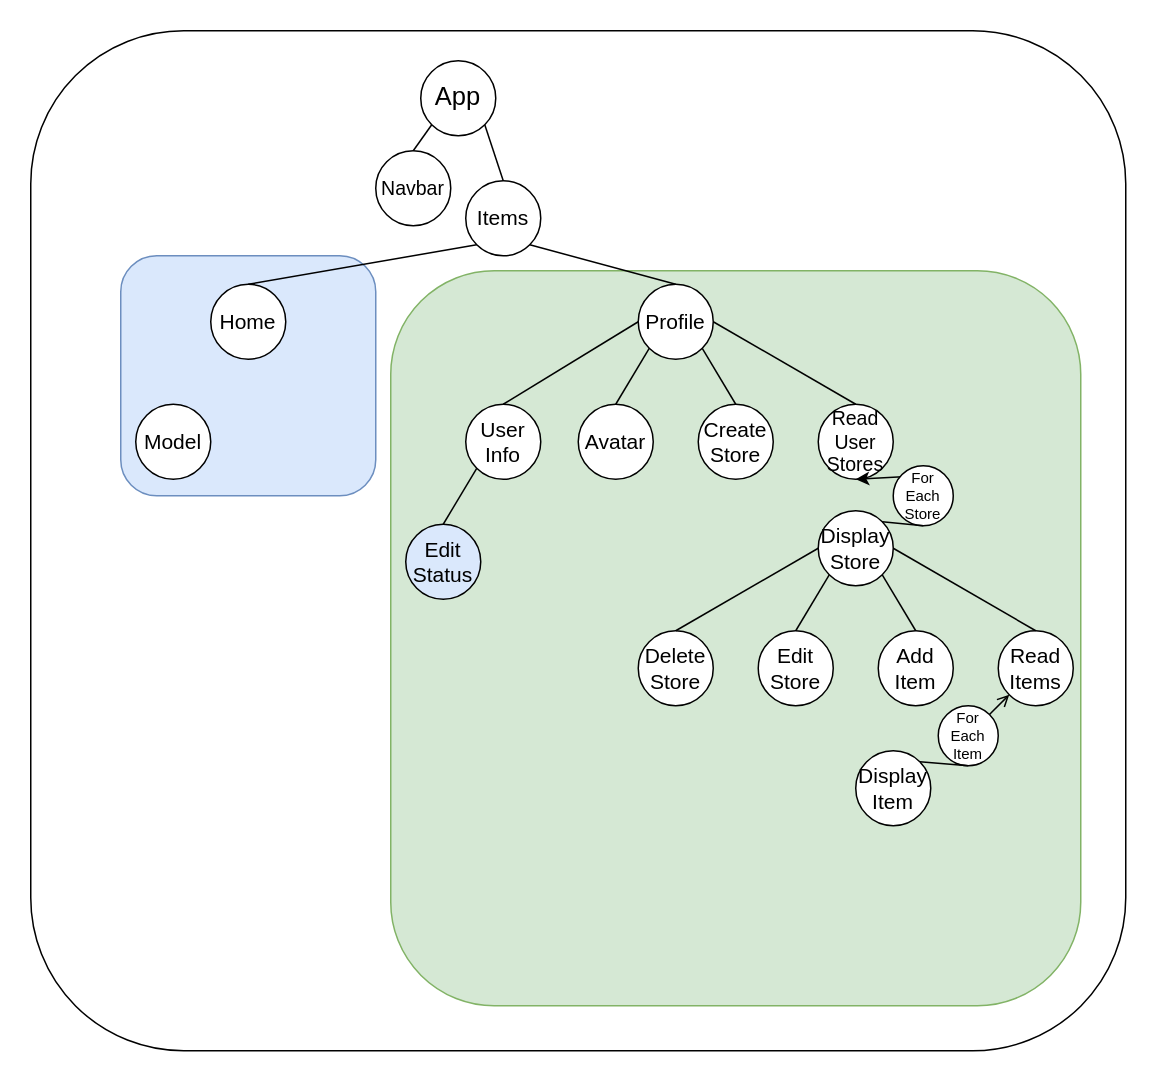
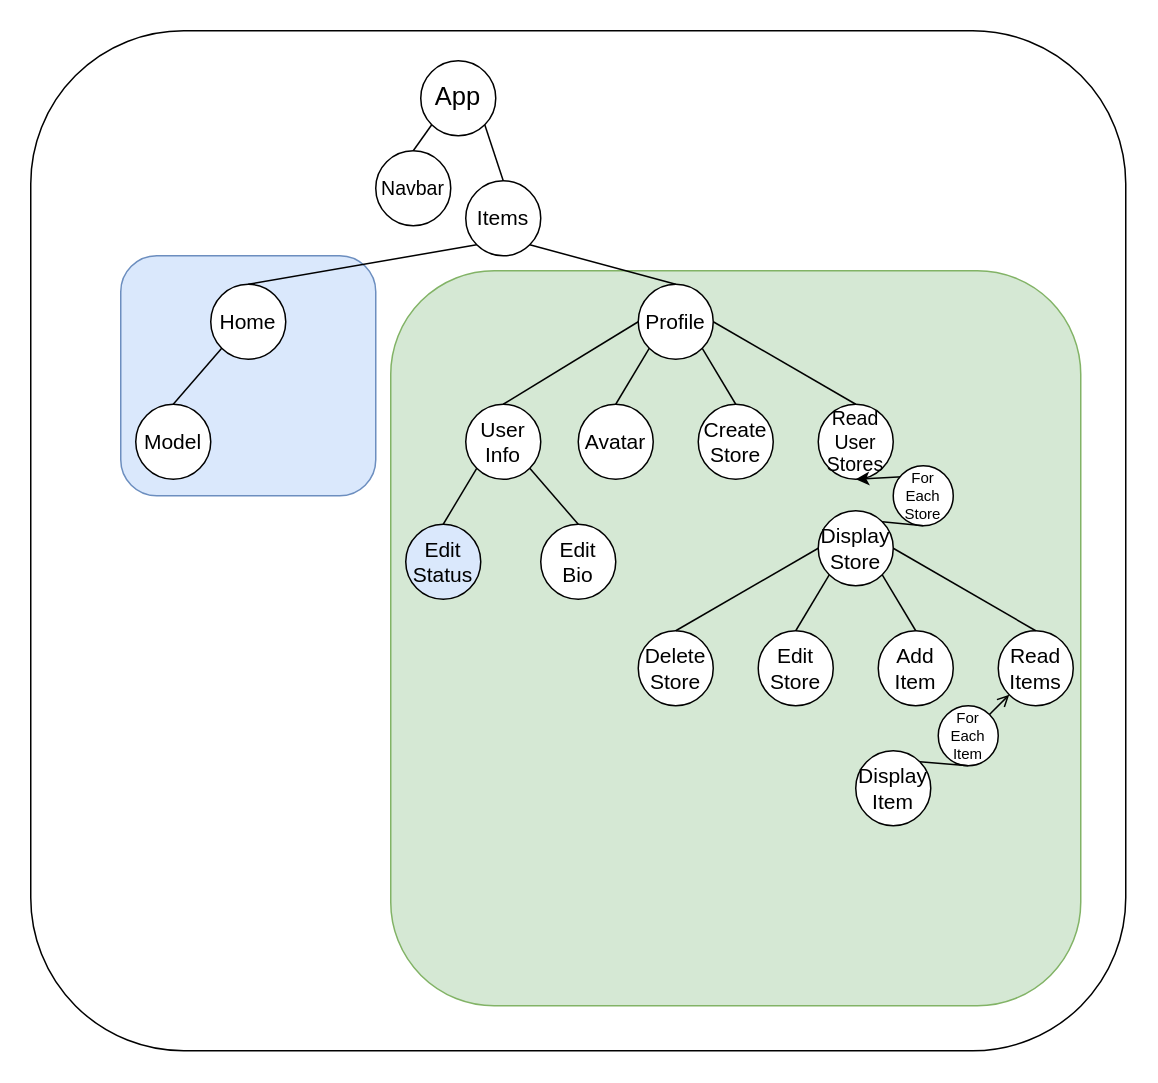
edge "Home" -- "Model": added
edge "User Info" -- "Edit Bio": added
node "Edit Bio": added
